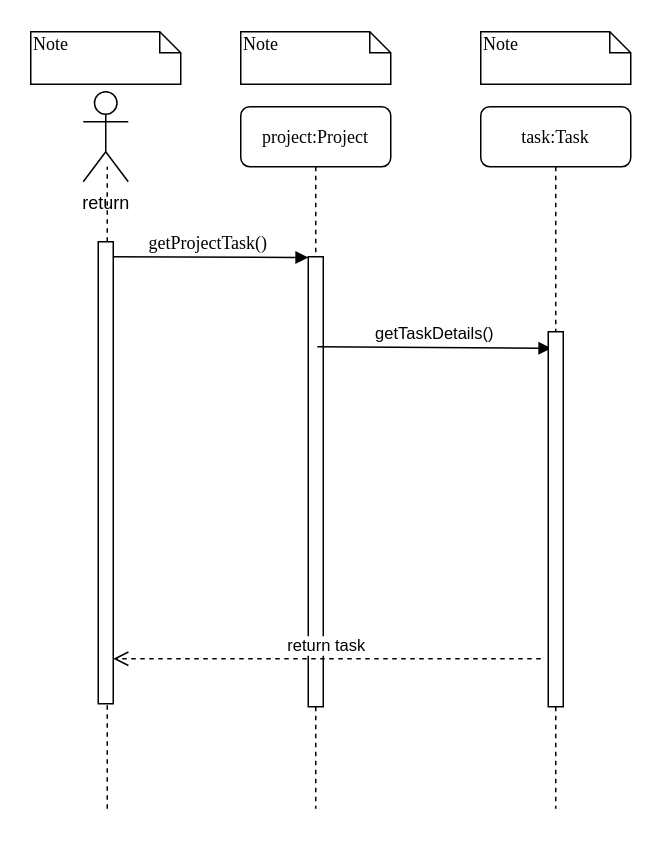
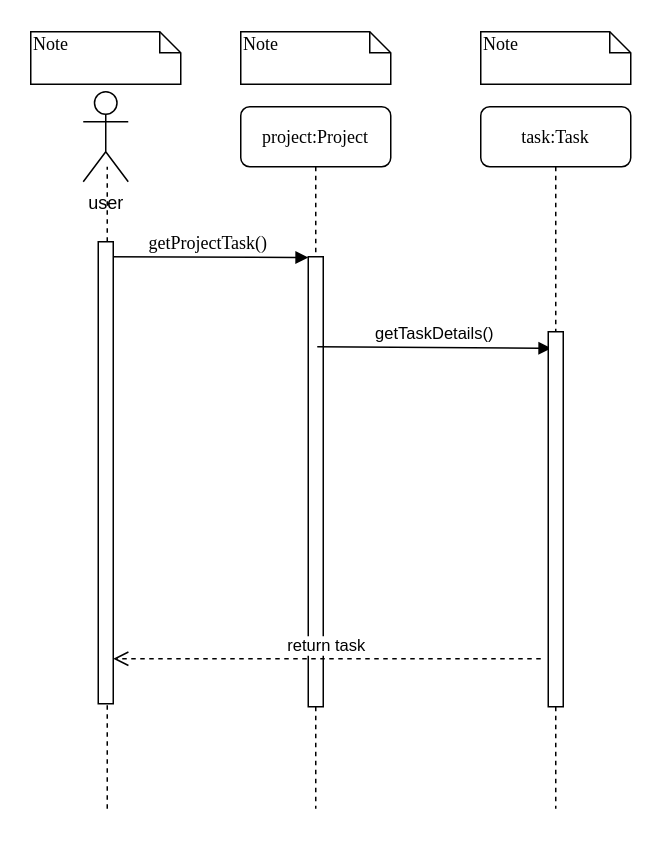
node "return": label "return" -> "user"
